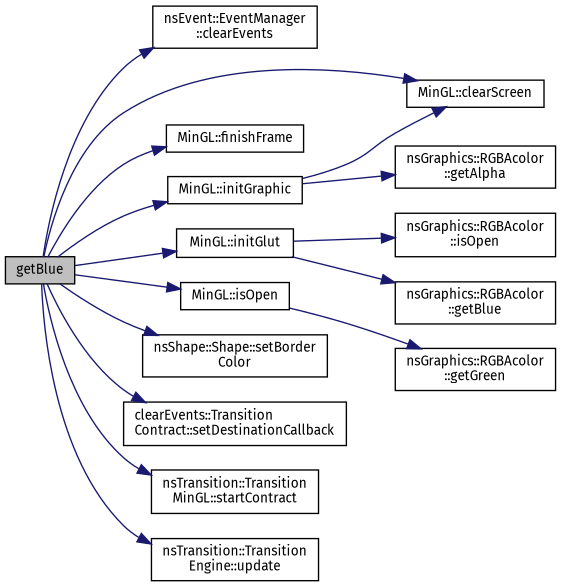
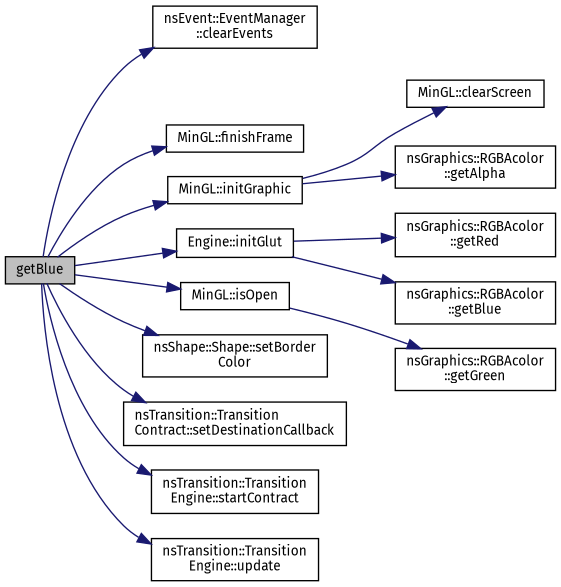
edge "getBlue" -> "MinGL::clearScreen": removed
node "nsGraphics::RGBAcolor ::isOpen": label "nsGraphics::RGBAcolor ::isOpen" -> "nsGraphics::RGBAcolor ::getRed"
node "MinGL::initGlut": label "MinGL::initGlut" -> "Engine::initGlut"
node "clearEvents::Transition Contract::setDestinationCallback": label "clearEvents::Transition Contract::setDestinationCallback" -> "nsTransition::Transition Contract::setDestinationCallback"
node "nsTransition::Transition MinGL::startContract": label "nsTransition::Transition MinGL::startContract" -> "nsTransition::Transition Engine::startContract"
